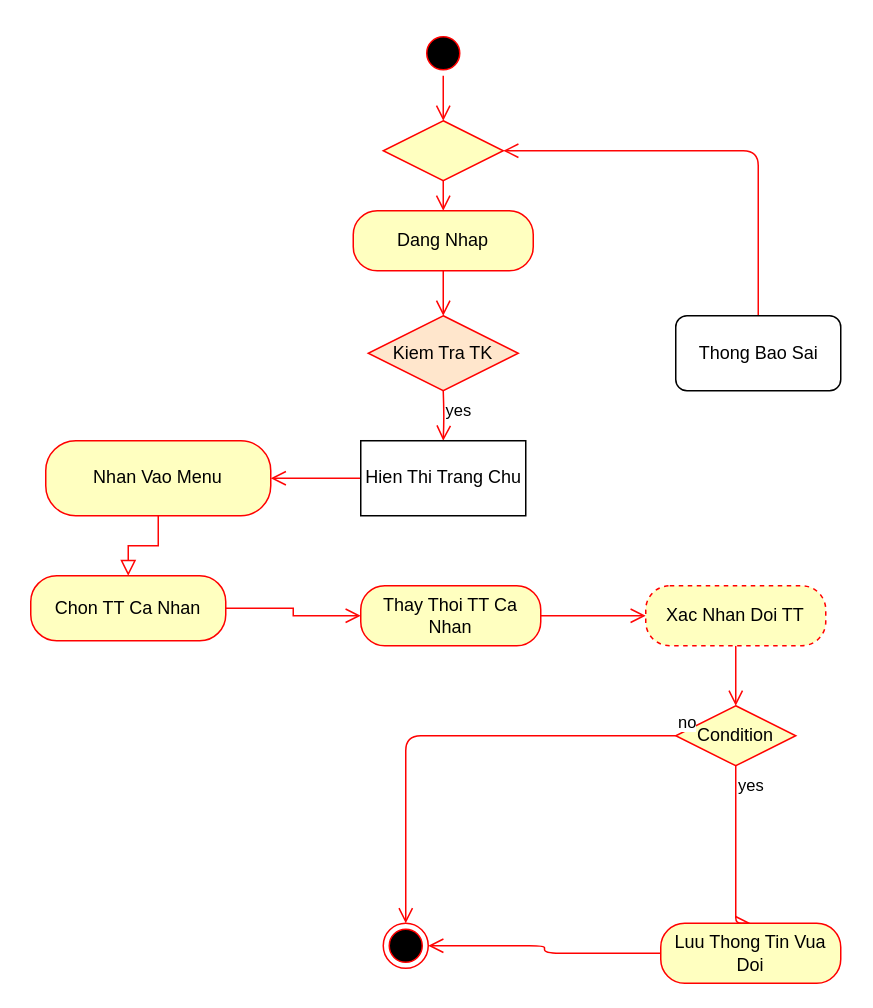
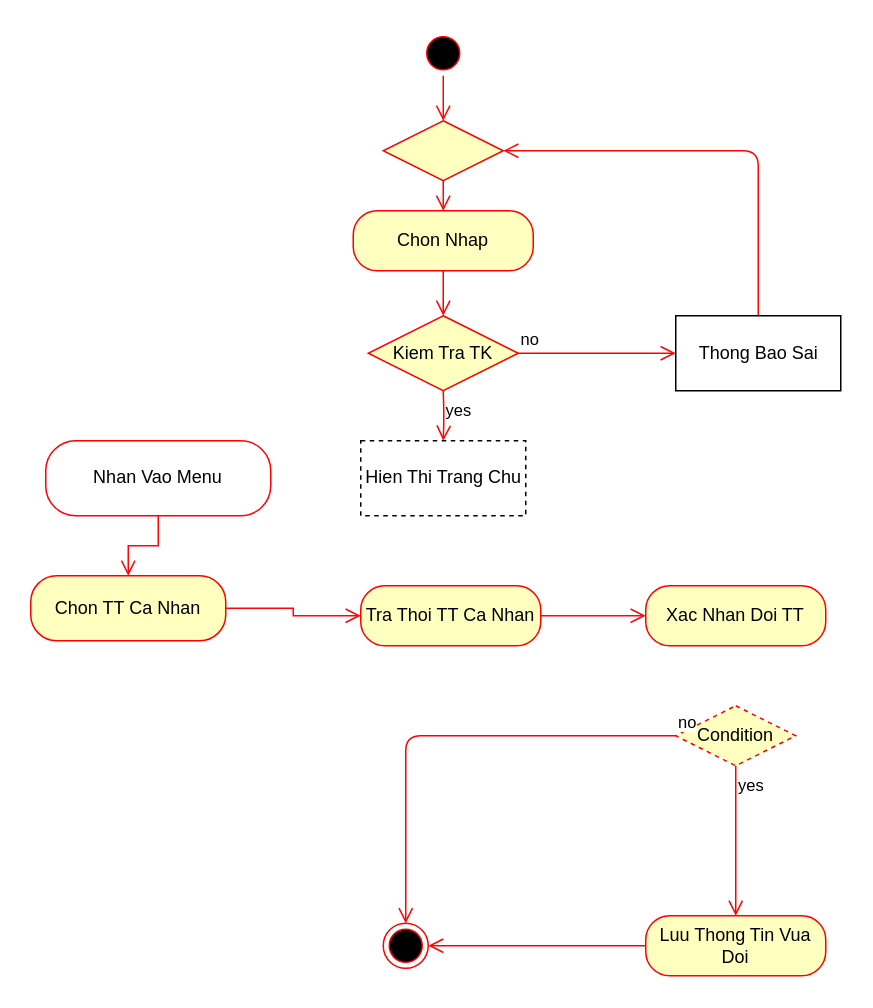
node "Dang Nhap": label "Dang Nhap" -> "Chon Nhap"
node "Kiem Tra TK": fillcolor #ffe6cc -> #ffffc0
edge "Kiem Tra TK" -> "Thong Bao Sai": added, label "no"
node "Thong Bao Sai": shape rounded rectangle -> rectangle
node "Nhan Vao Menu": fillcolor #ffffc0 -> #ffffff
edge "Hien Thi Trang Chu" -> "Nhan Vao Menu": removed
node "Hien Thi Trang Chu": style solid -> dashed
edge "Nhan Vao Menu" -> "Chon TT Ca Nhan": arrowhead block -> open
node "Thay Thoi TT Ca Nhan": label "Thay Thoi TT Ca Nhan" -> "Tra Thoi TT Ca Nhan"
node "Xac Nhan Doi TT": style dashed -> solid
edge "Xac Nhan Doi TT" -> "Condition": removed
node "Condition": style solid -> dashed
node "Luu Thong Tin Vua Doi": moved (751, 953) -> (736, 946)
